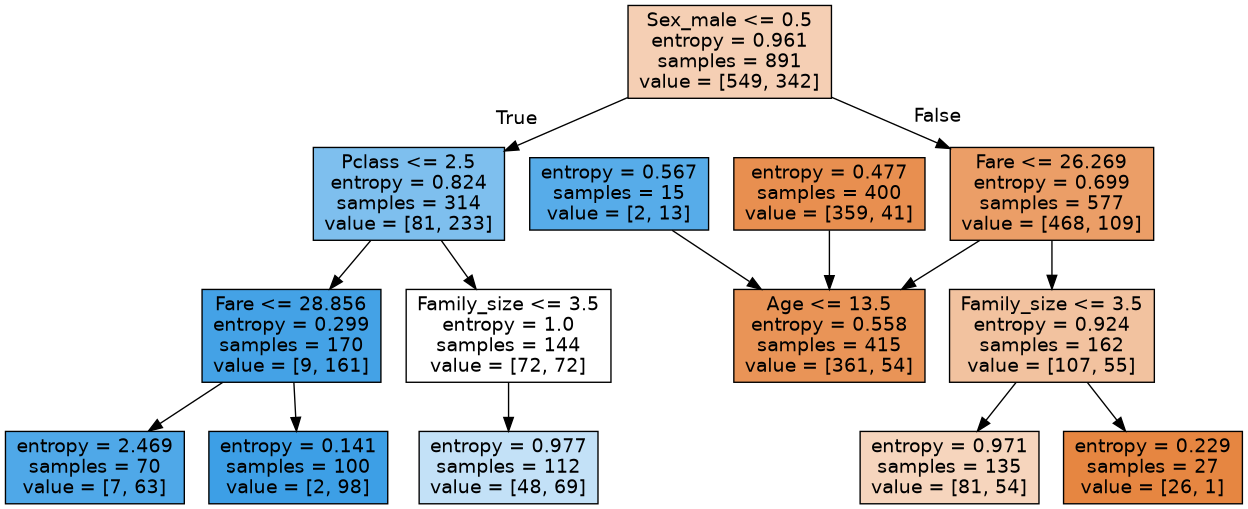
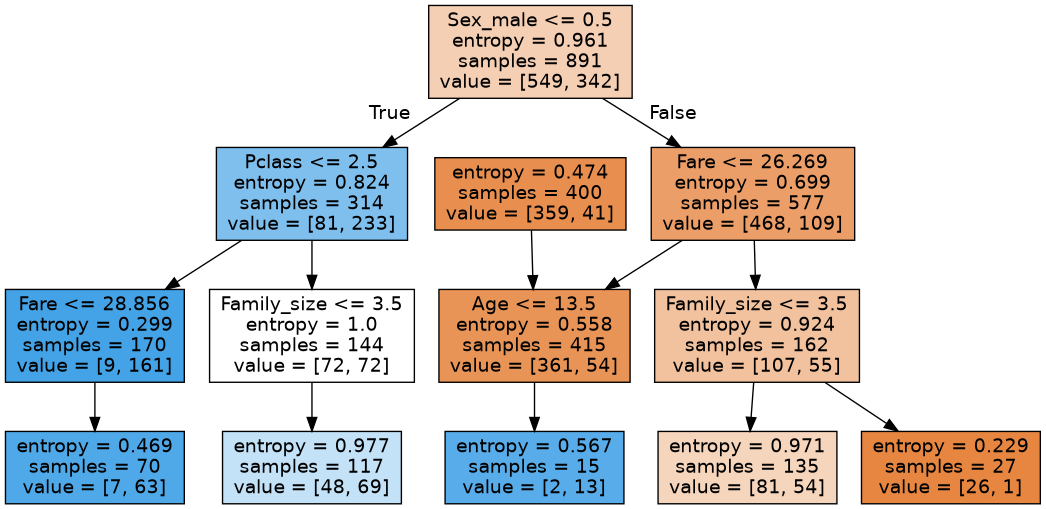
node "entropy = 0.477 samples = 400 value = [359, 41]": label "entropy = 0.477 samples = 400 value = [359, 41]" -> "entropy = 0.474 samples = 400 value = [359, 41]"
edge "entropy = 0.567 samples = 15 value = [2, 13]" -> "Age <= 13.5 entropy = 0.558 samples = 415 value = [361, 54]": reversed
node "entropy = 2.469 samples = 70 value = [7, 63]": label "entropy = 2.469 samples = 70 value = [7, 63]" -> "entropy = 0.469 samples = 70 value = [7, 63]"
node "entropy = 0.141 samples = 100 value = [2, 98]": removed
node "entropy = 0.977 samples = 112 value = [48, 69]": label "entropy = 0.977 samples = 112 value = [48, 69]" -> "entropy = 0.977 samples = 117 value = [48, 69]"
